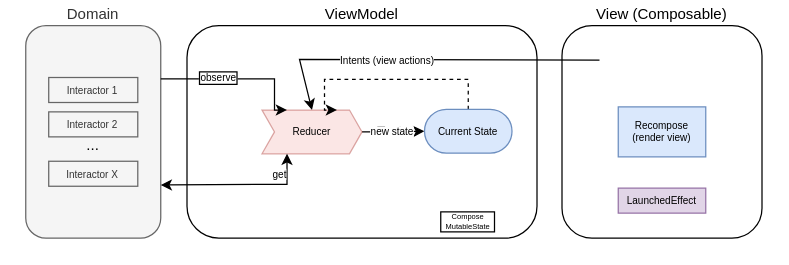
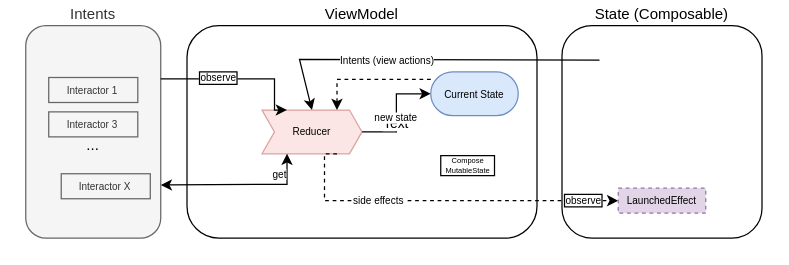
node "Domain": label "Domain" -> "Intents"
node "View (Composable)": label "View (Composable)" -> "State (Composable)"
node "Interactor 2": label "Interactor 2" -> "Interactor 3"
node "Current State": moved (468, 131) -> (474, 94)
node "Recompose (render view)": removed
node "Interactor X": moved (93, 174) -> (106, 186)
edge "Reducer" -> "LaunchedEffect": added, labels "side effects", "observe"
node "LaunchedEffect": style solid -> dashed
node "Compose MutableState": moved (468, 221) -> (468, 165)
